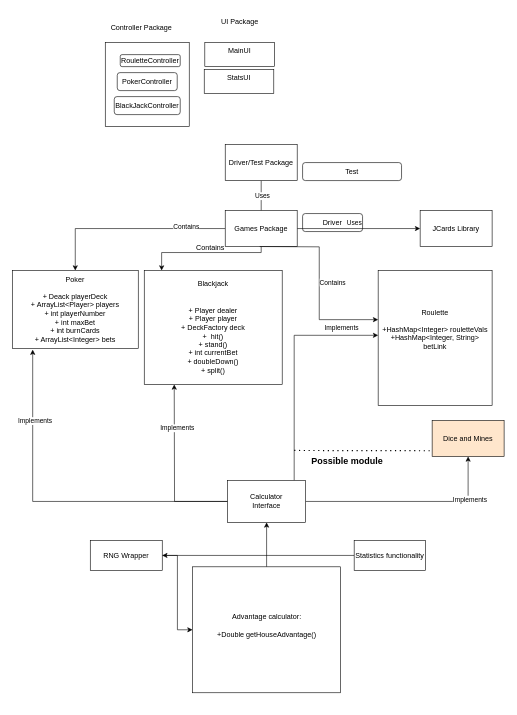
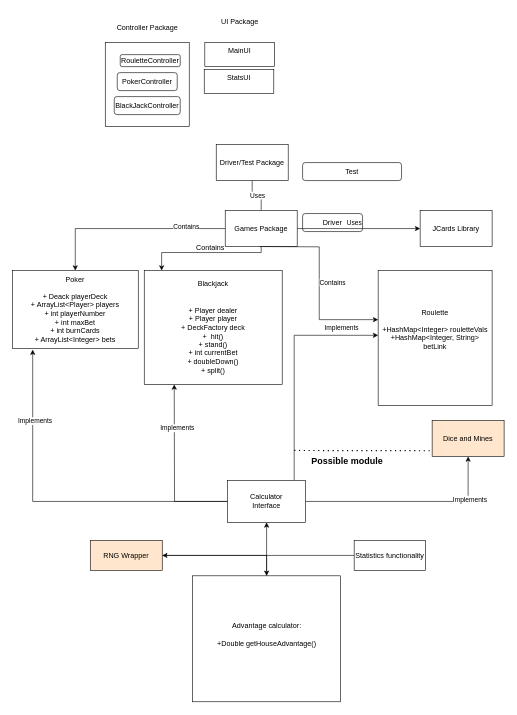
node "Controller Package": moved (141, 27) -> (147, 27)
node "Driver/Test Package": moved (261, 162) -> (252, 162)
node "RNG Wrapper": fillcolor #ffffff -> #ffe6cc
node "Advantage calculator: +Double getHouseAdvantage()": moved (267, 630) -> (267, 639)
